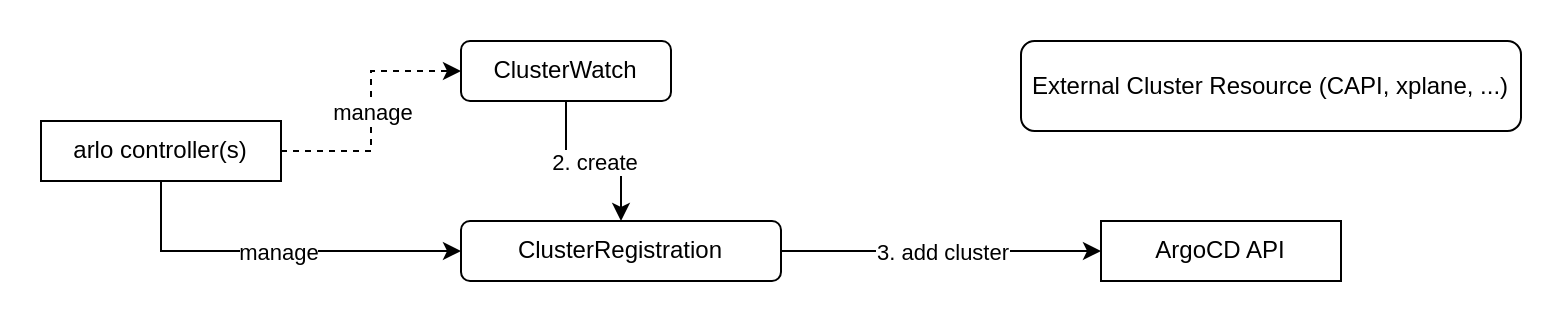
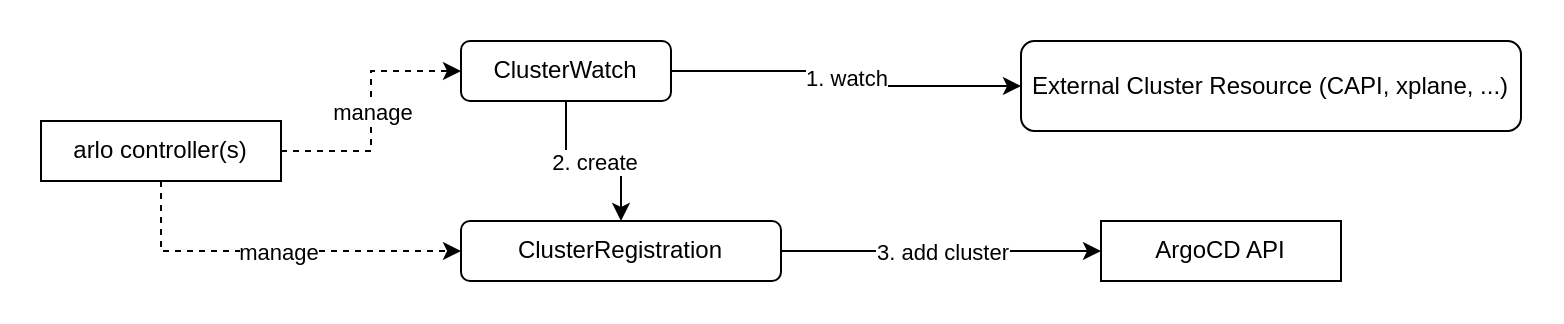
edge "ClusterWatch" -> "External Cluster Resource (CAPI, xplane, ...)": added, label "1. watch"
edge "arlo controller(s)" -> "ClusterRegistration": style solid -> dashed
